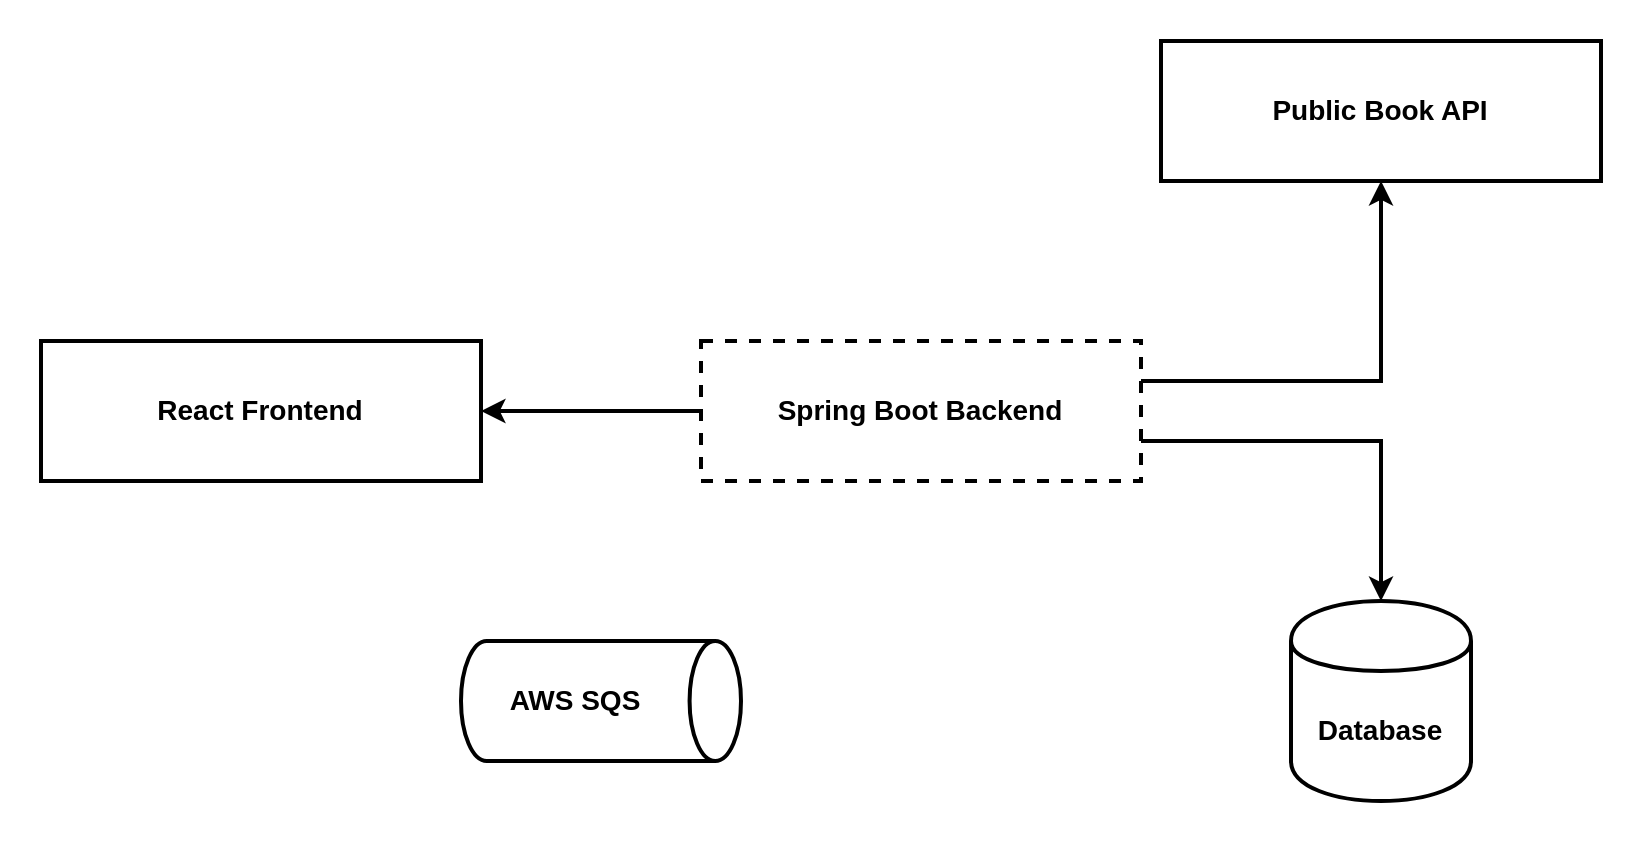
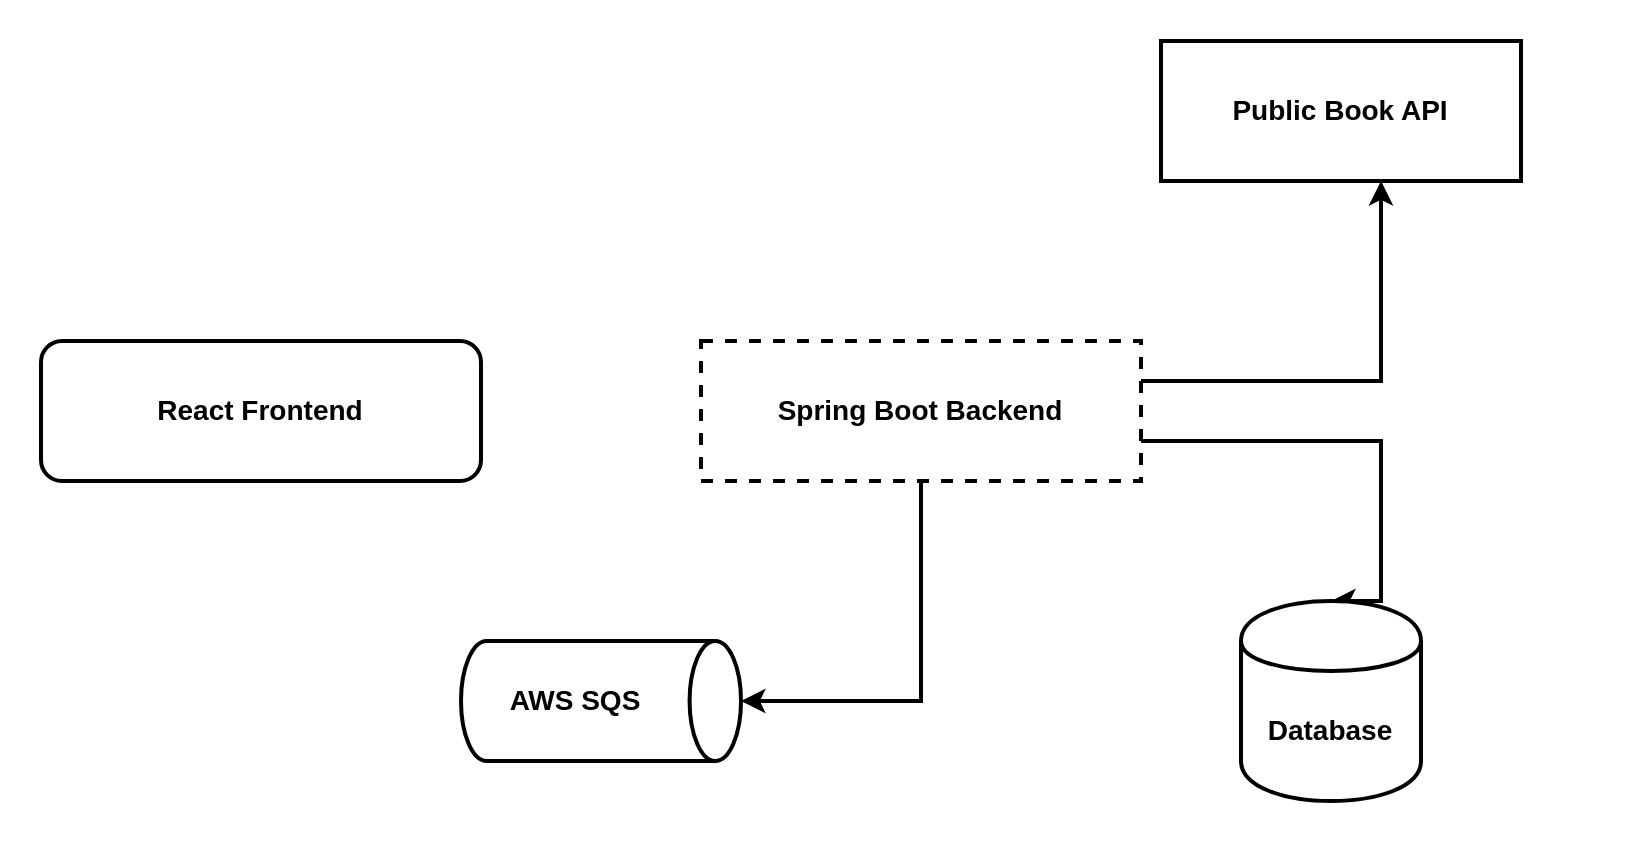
node "Public Book API": size 440x140 -> 360x140
node "React Frontend": shape rectangle -> rounded rectangle
edge "Spring Boot Backend" -> "React Frontend": now "Spring Boot Backend" -> "AWS SQS"
node "Database": moved (1381, 701) -> (1331, 701)
